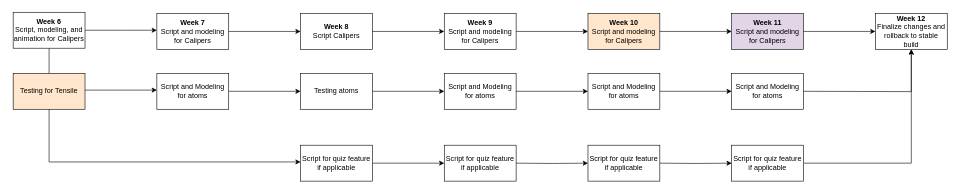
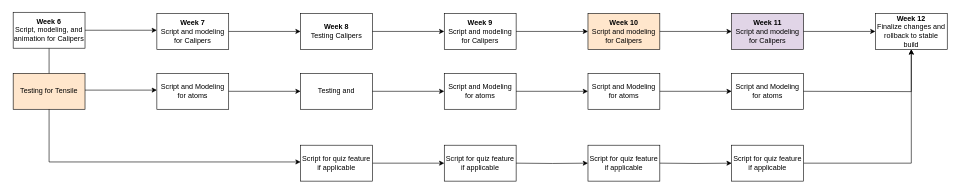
node "Week 8 Script Calipers": label "Week 8 Script Calipers" -> "Week 8 Testing Calipers"
node "Testing atoms": label "Testing atoms" -> "Testing and"
